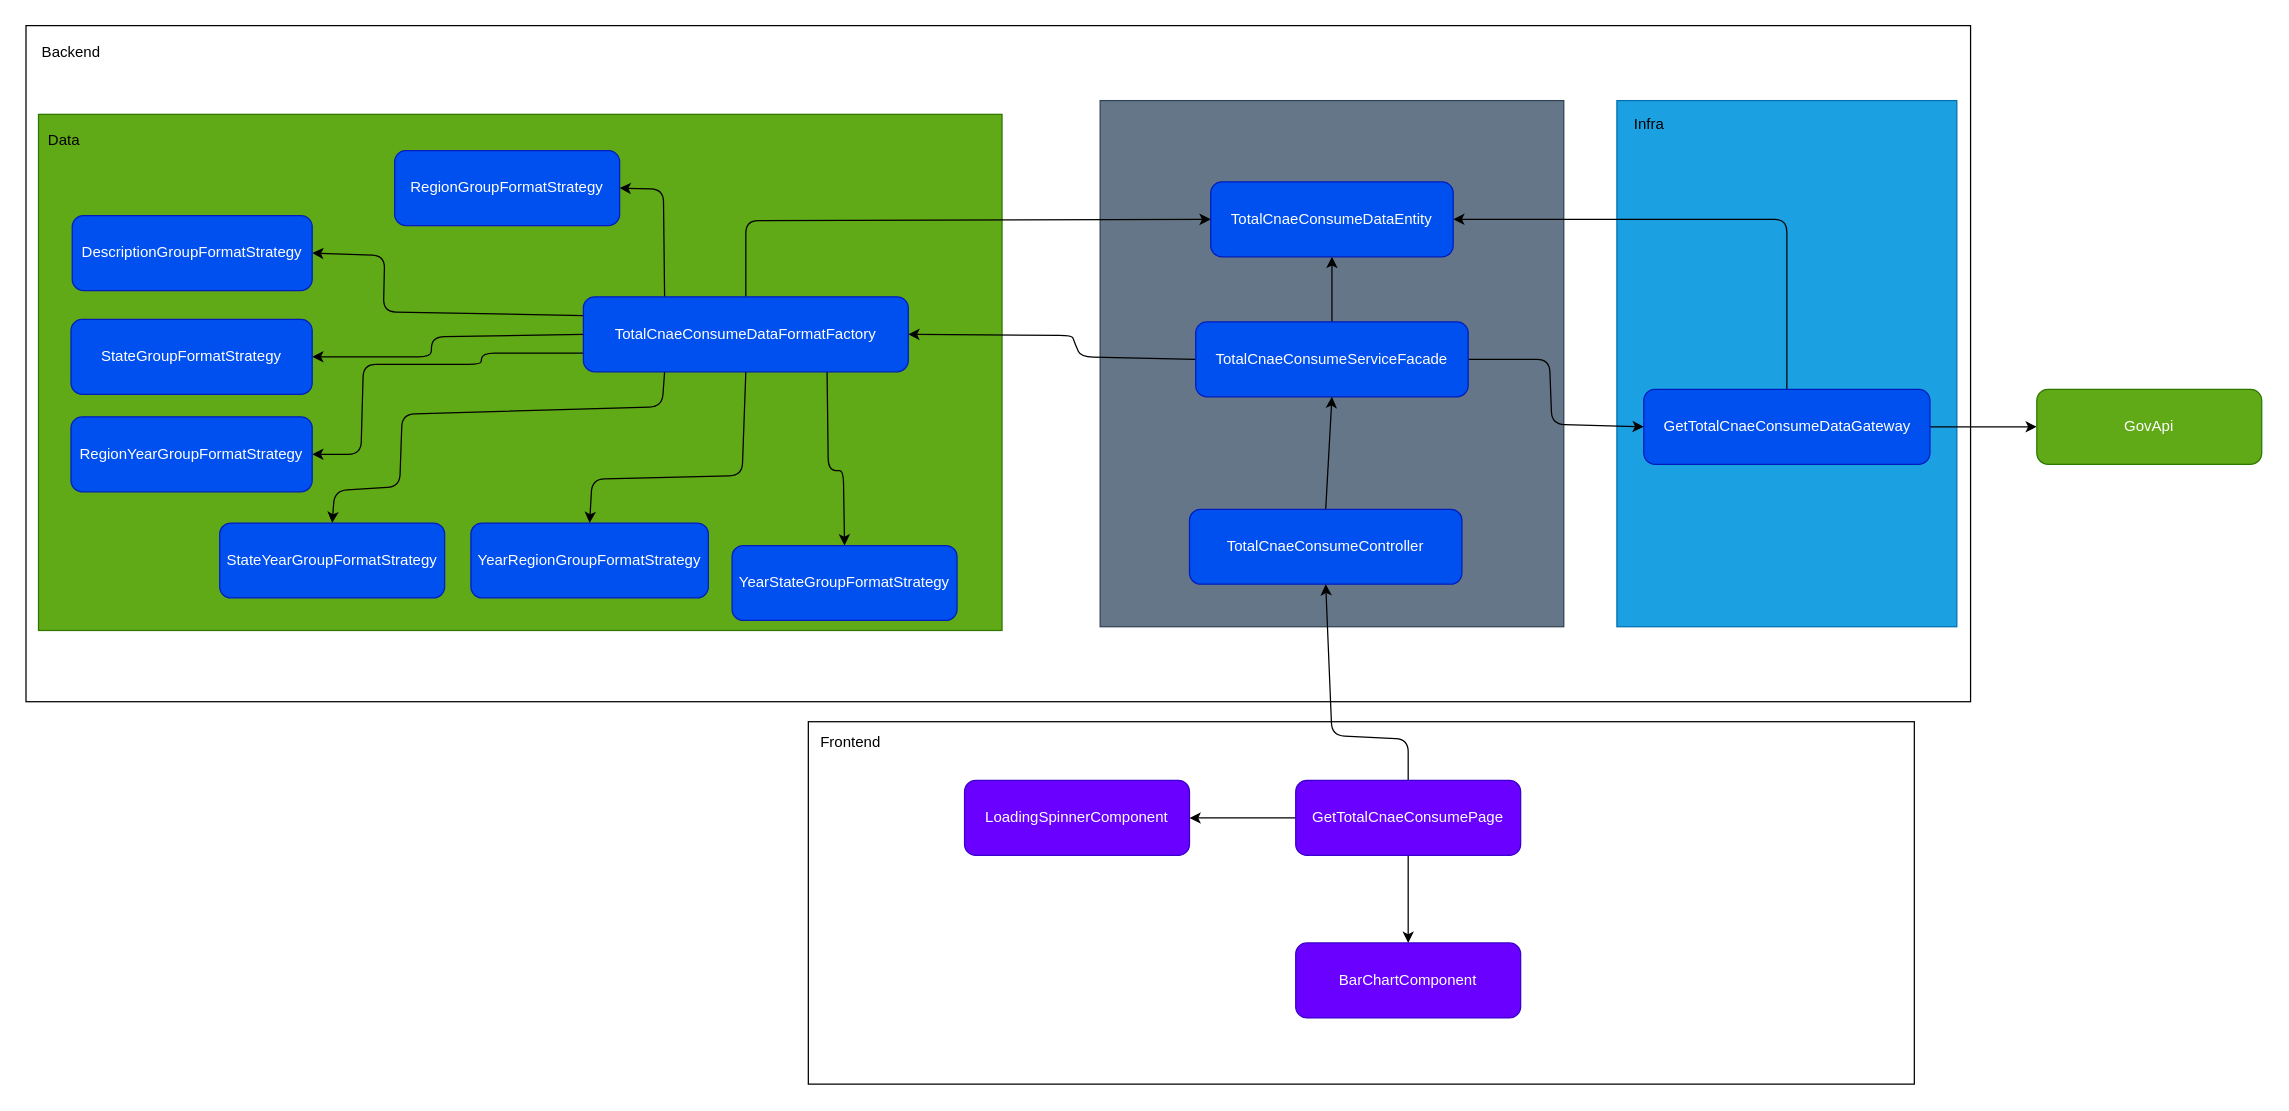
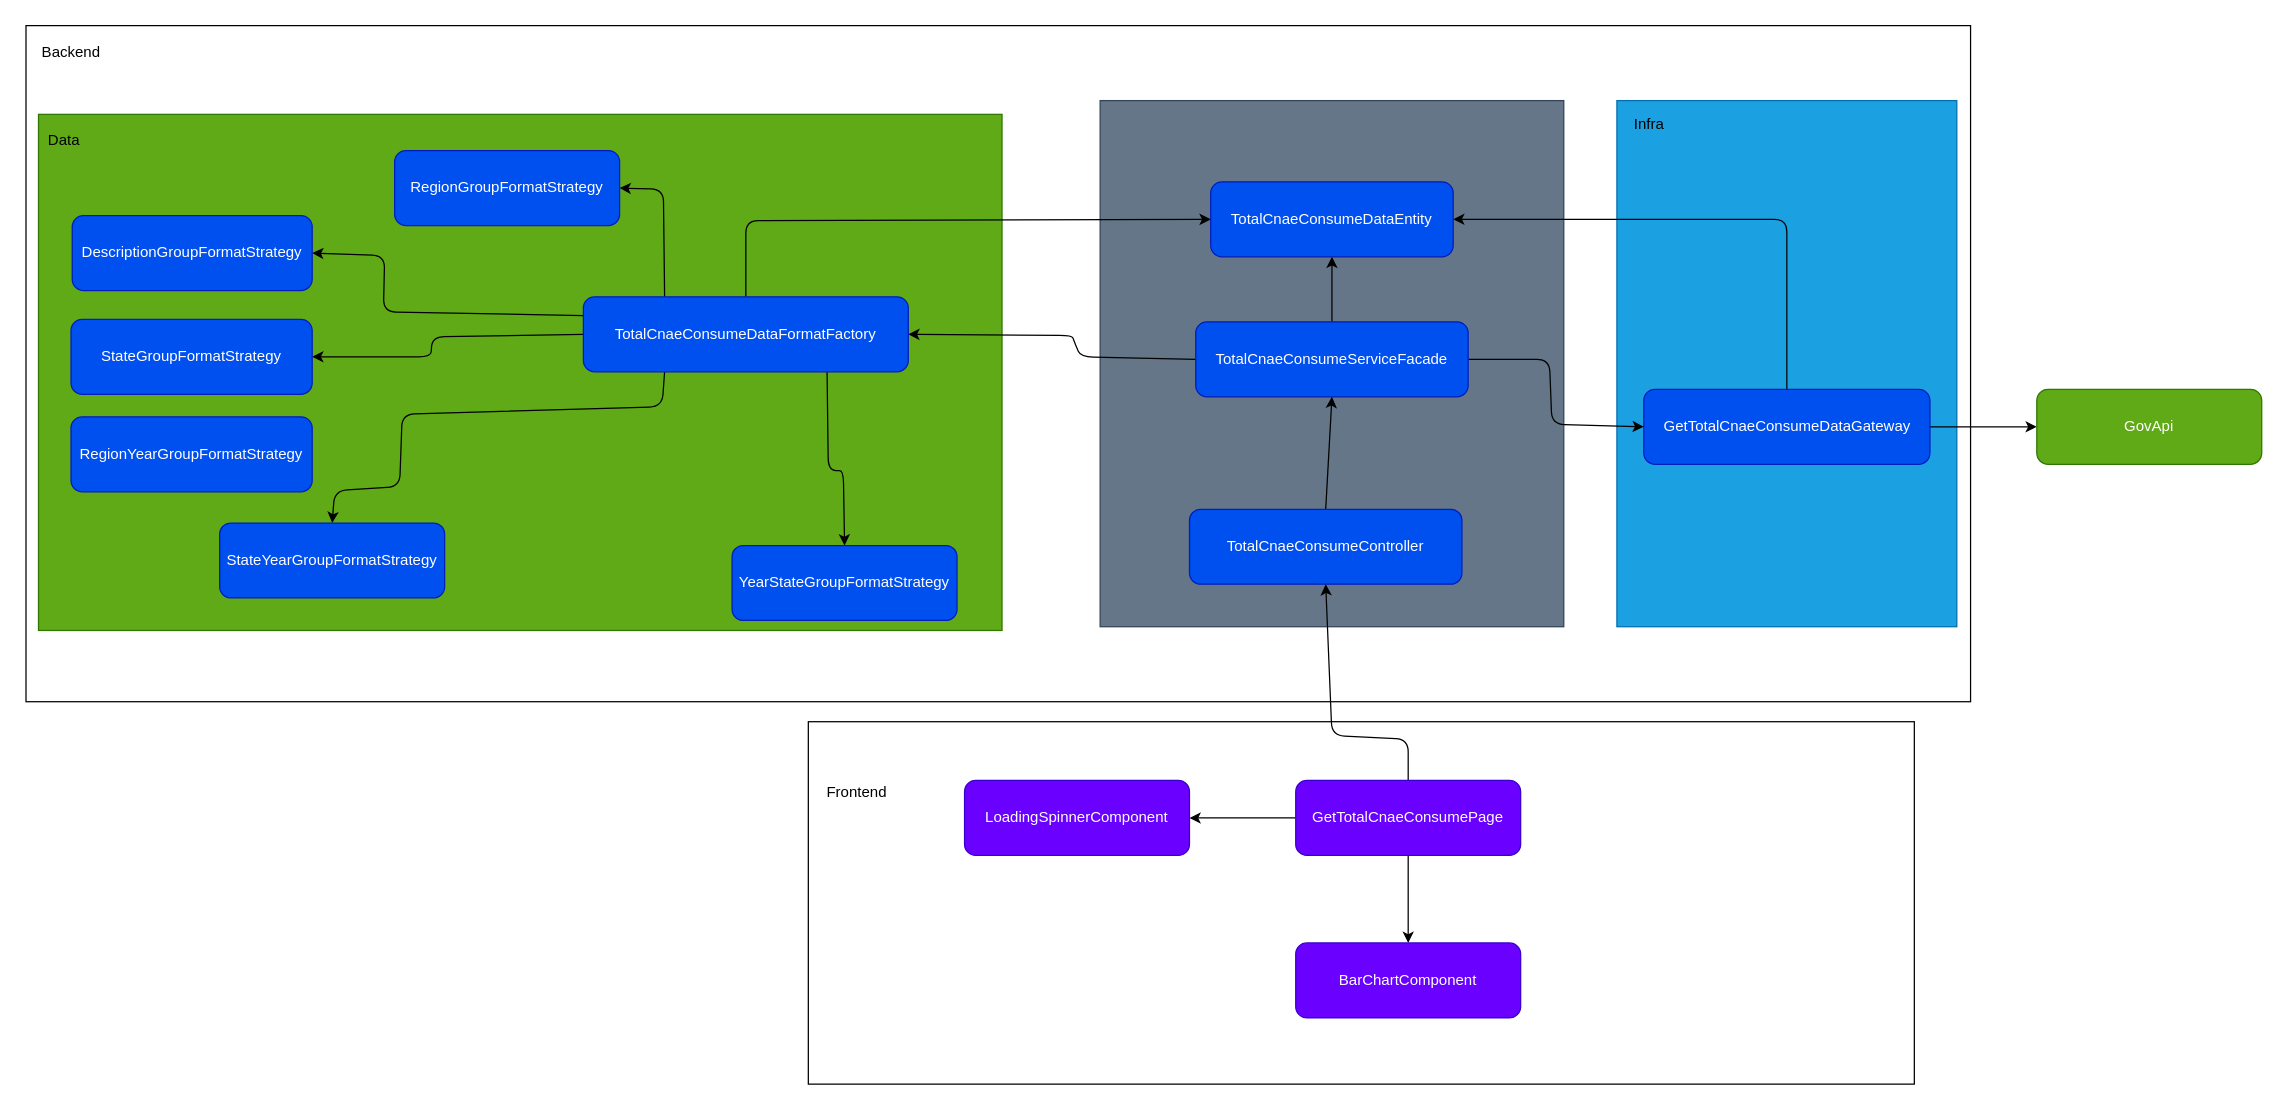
edge "TotalCnaeConsumeDataFormatFactory" -> "RegionYearGroupFormatStrategy": removed
edge "TotalCnaeConsumeDataFormatFactory" -> "YearRegionGroupFormatStrategy": removed
node "YearRegionGroupFormatStrategy": removed
node "Frontend": moved (856, 743) -> (862, 793)
